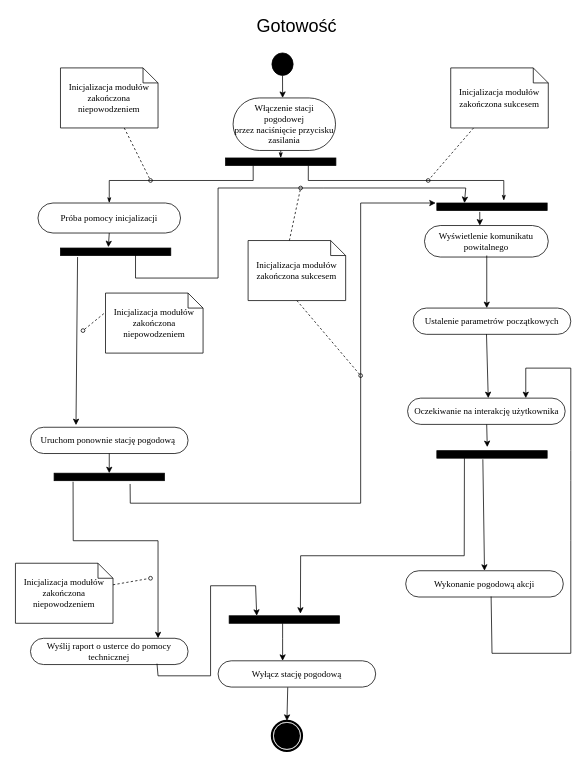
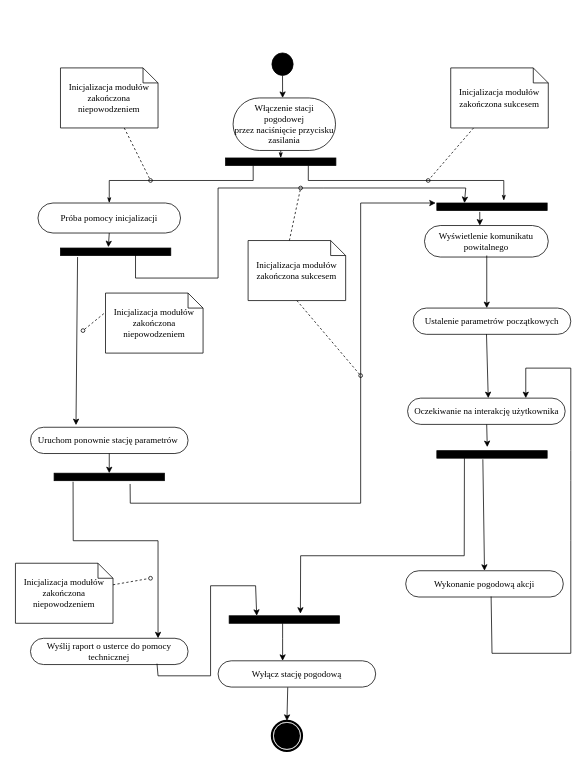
node "Gotowość": removed
node "Uruchom ponownie stację pogodową": label "Uruchom ponownie stację pogodową" -> "Uruchom ponownie stację parametrów"
